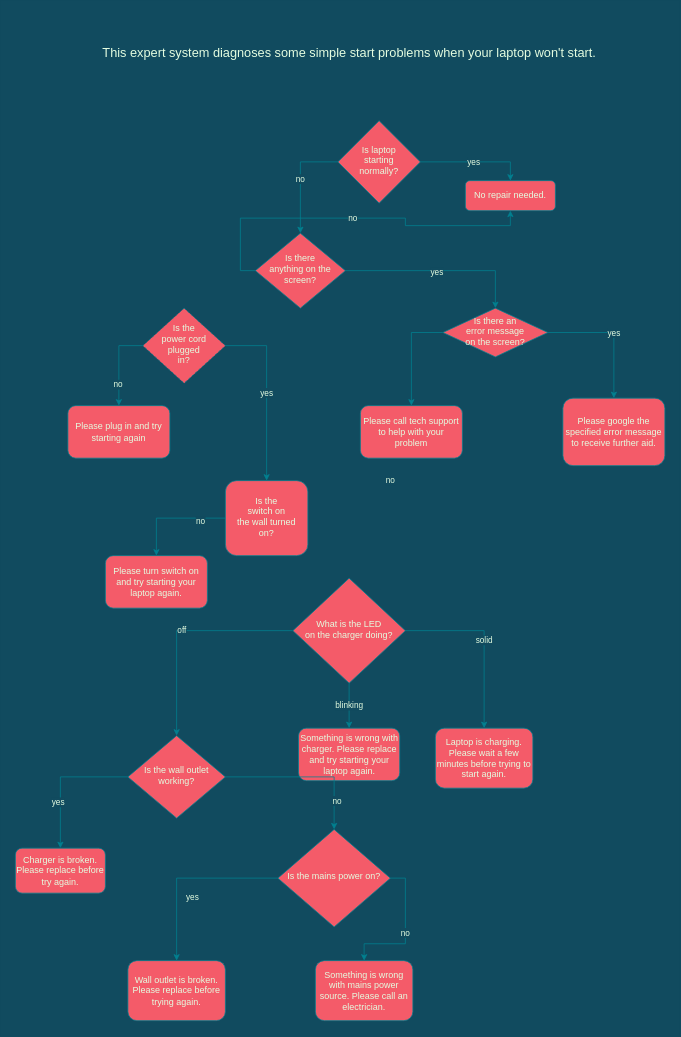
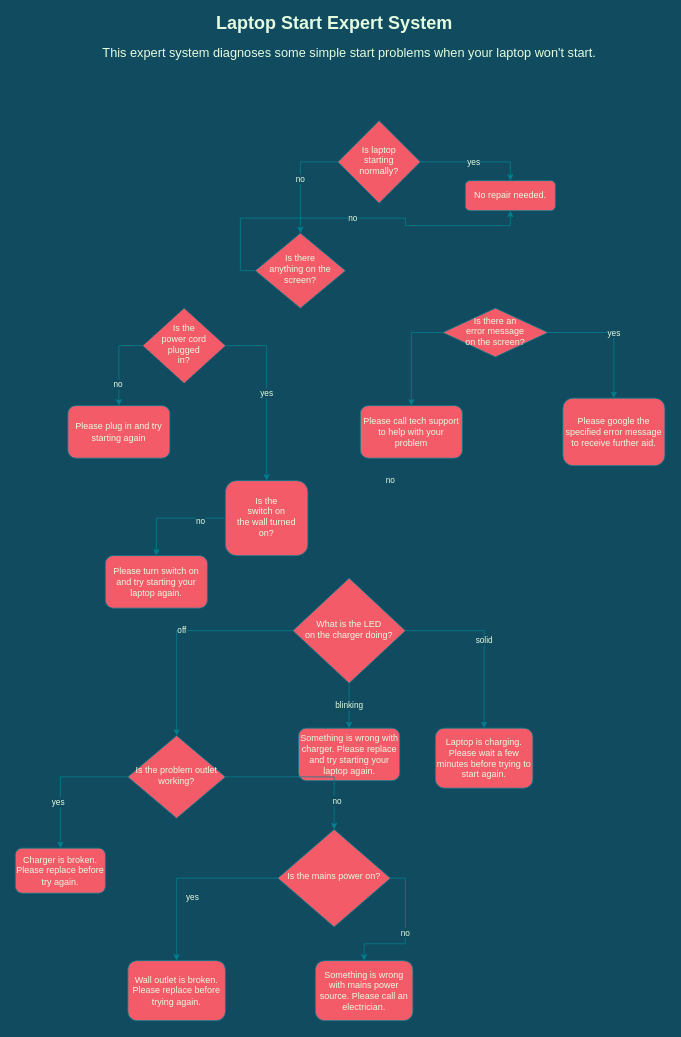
node "Laptop Start Expert System": added
edge "Is there anything on the screen?" -> "Is there an error message on the screen?": removed, label "yes"
node "Is the wall outlet working?": label "Is the wall outlet working?" -> "Is the problem outlet working?"
